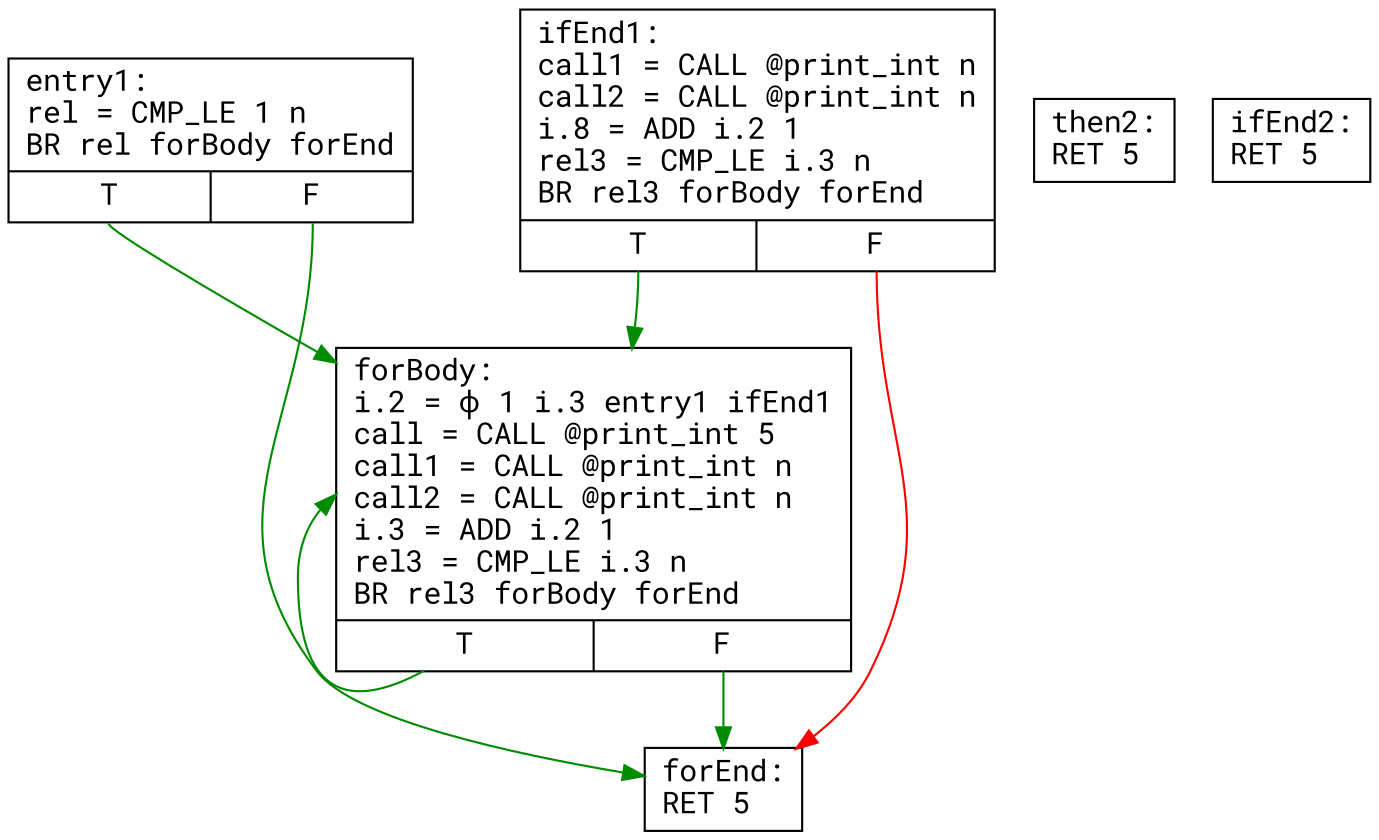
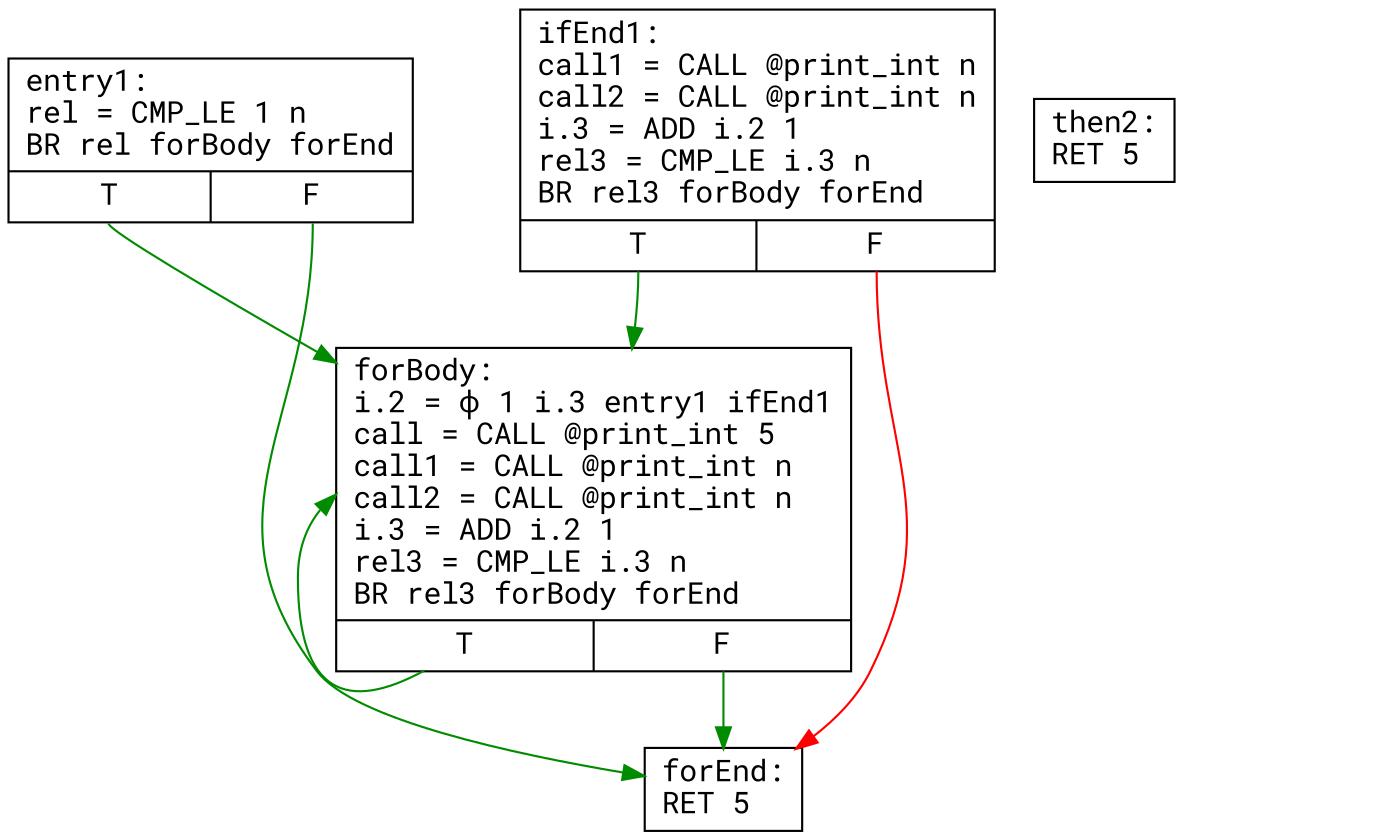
node "ifEnd1:": text "i.8 = ADD i.2 1" -> "i.3 = ADD i.2 1"
node "ifEnd2:": removed
